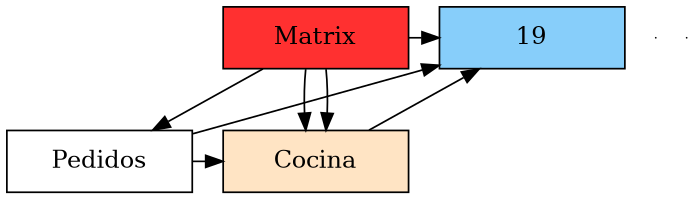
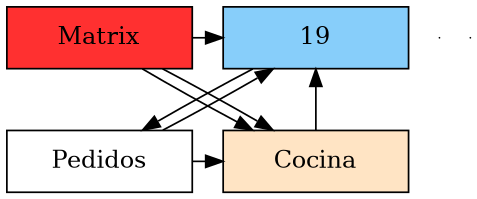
edge "Matrix" -> "Pedidos": now "19" -> "Pedidos"
